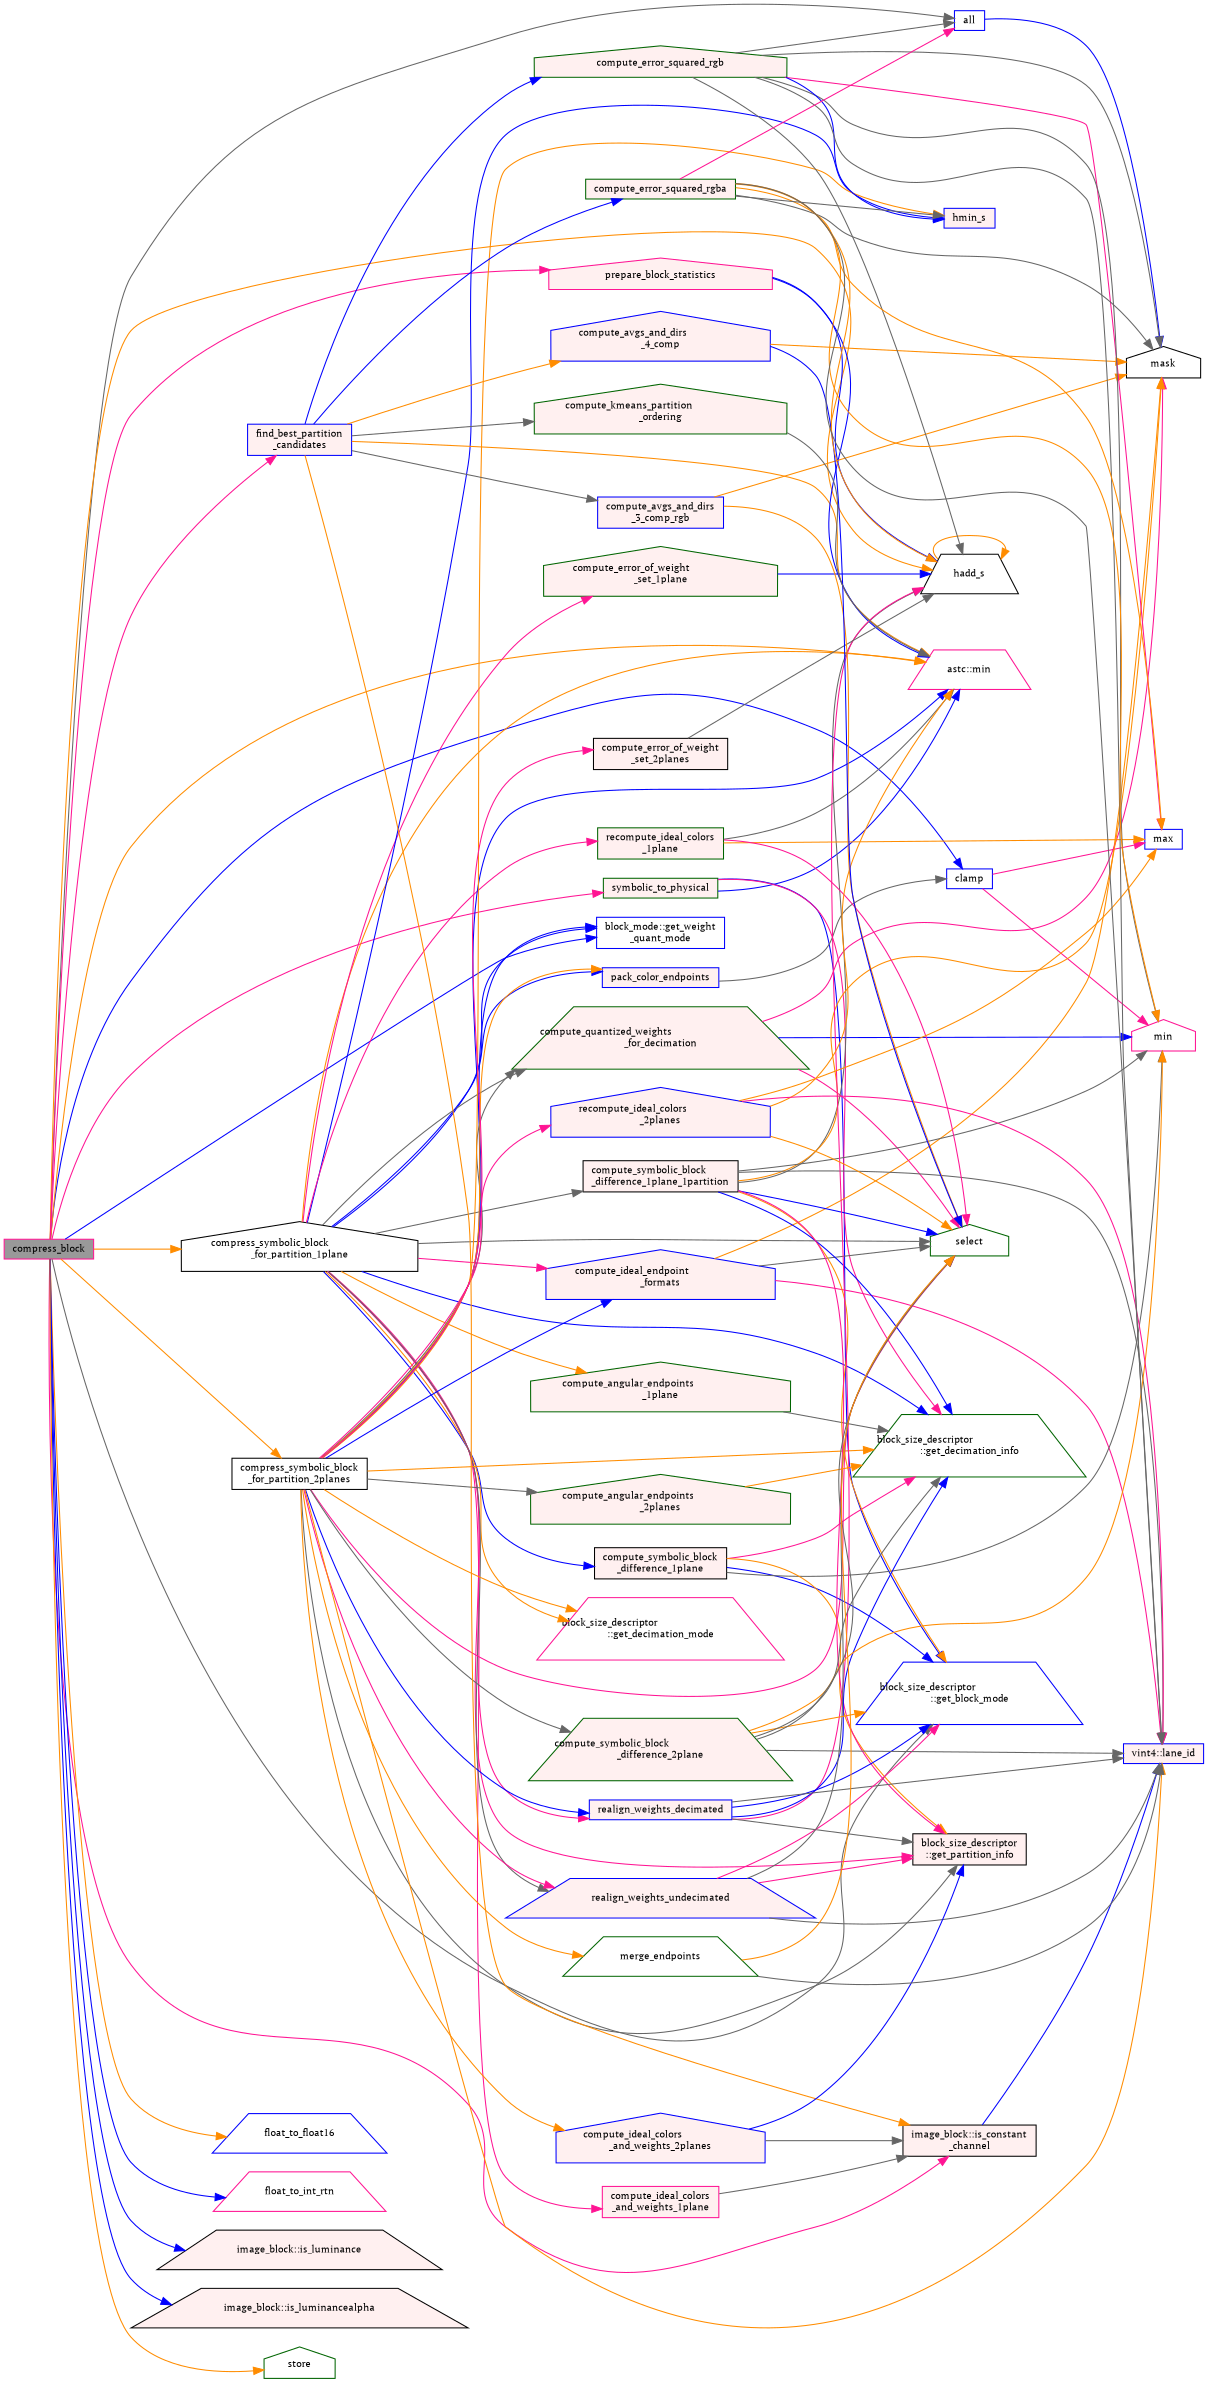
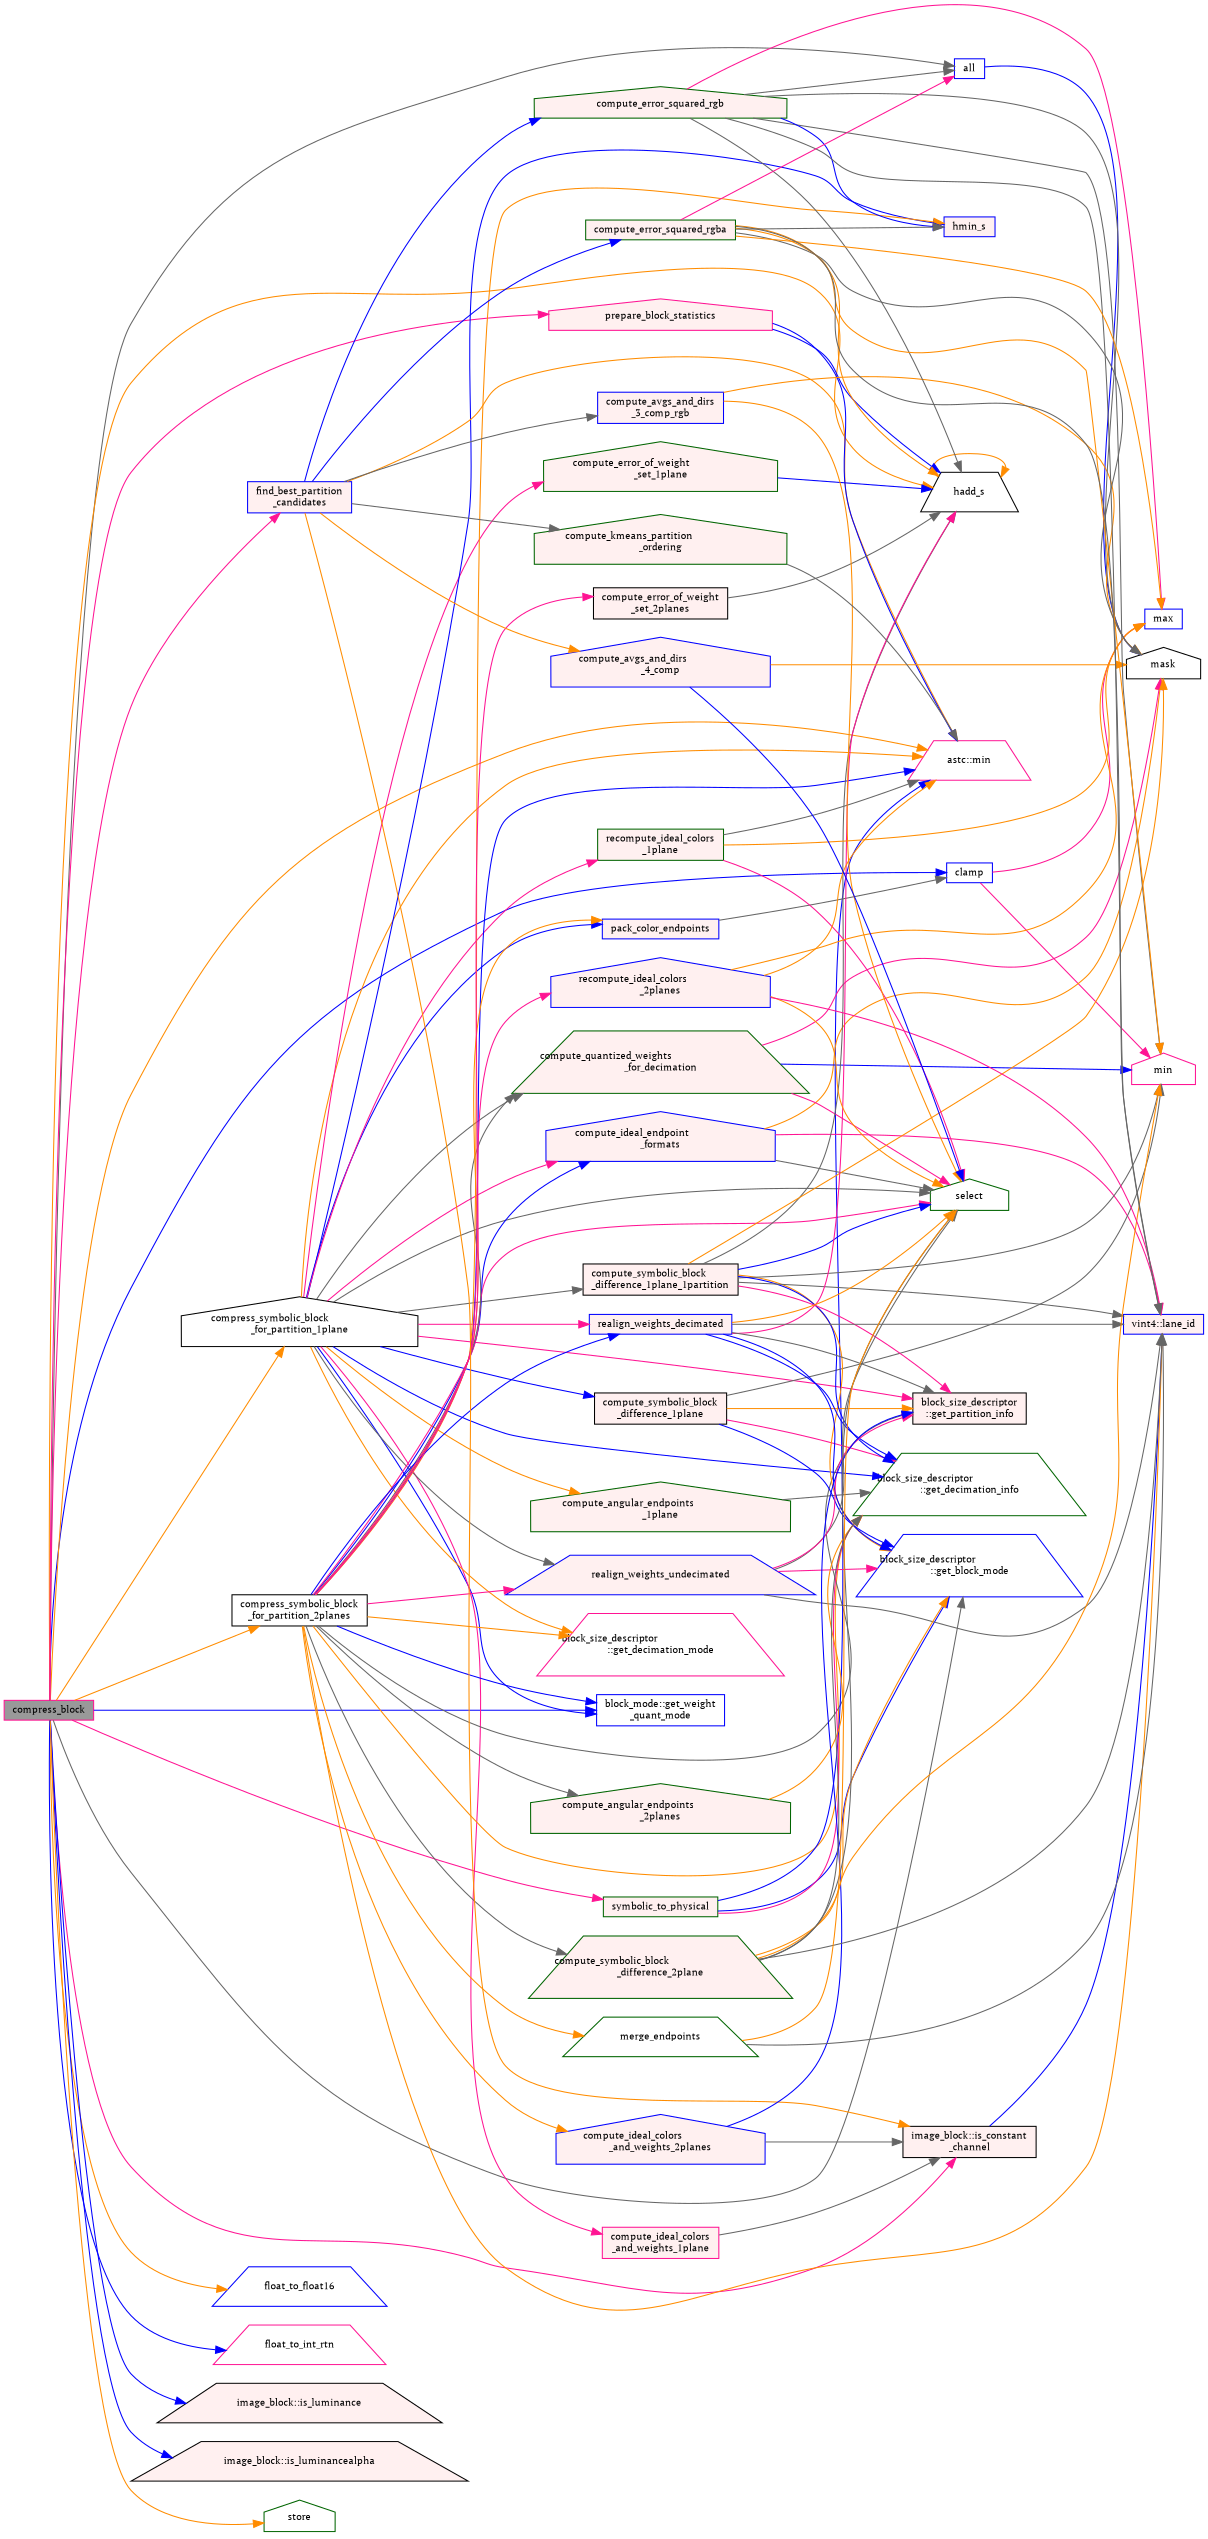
edge "realign_weights_decimated" -> "select": added
